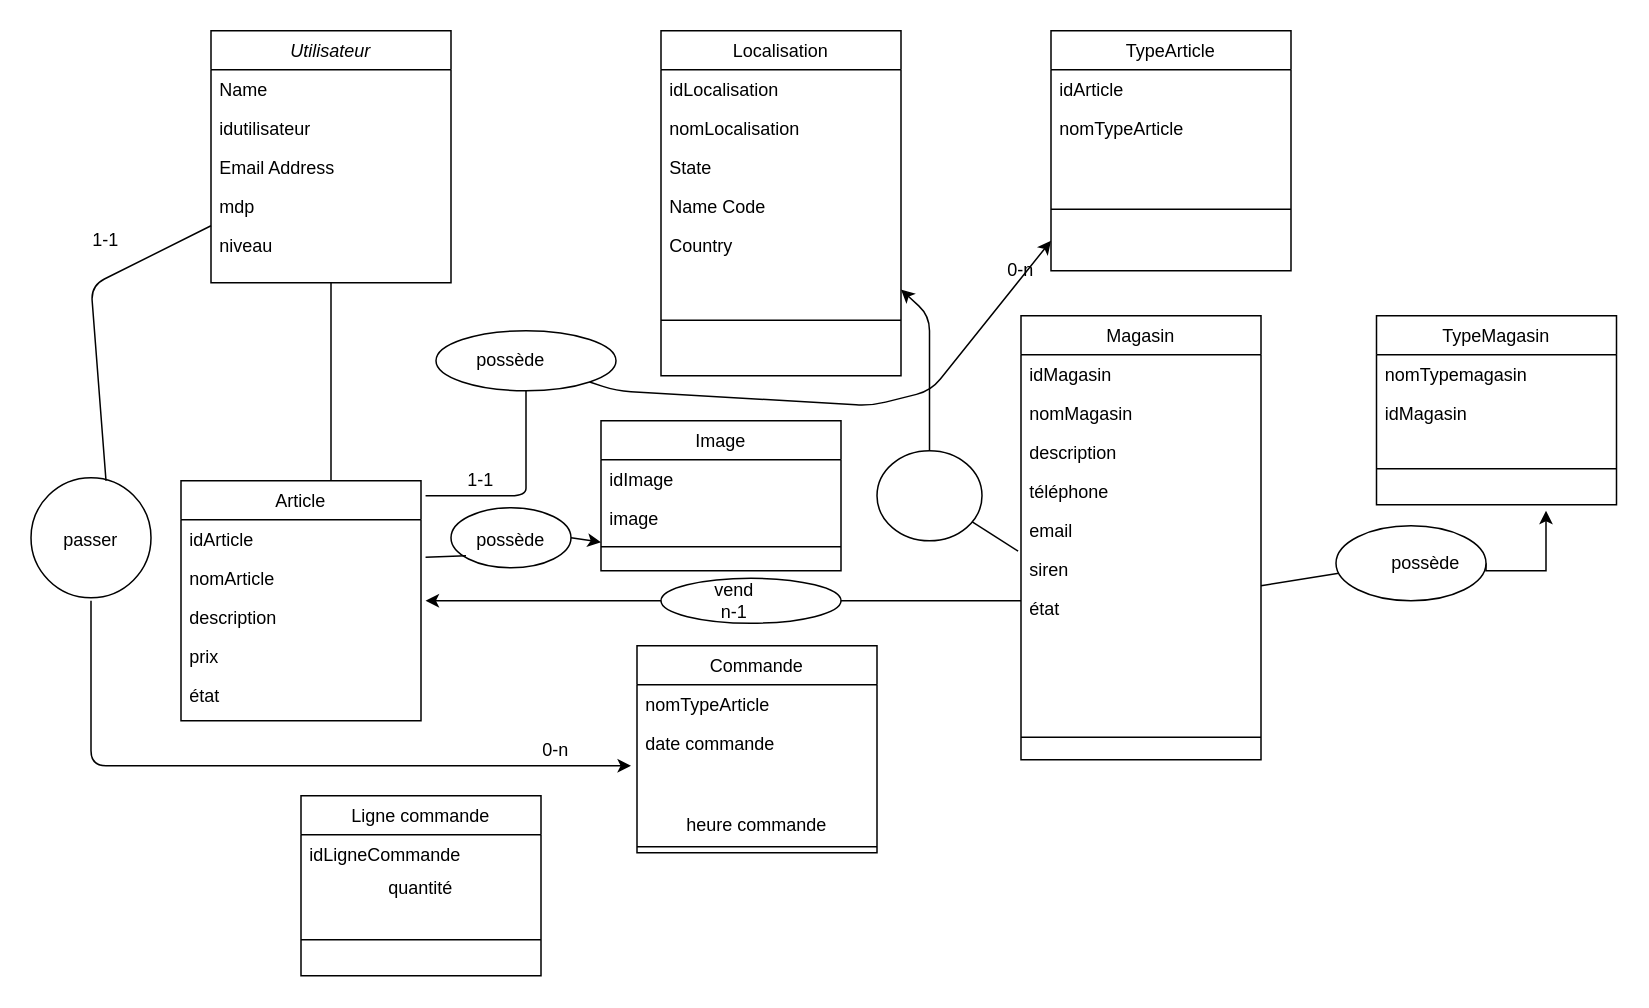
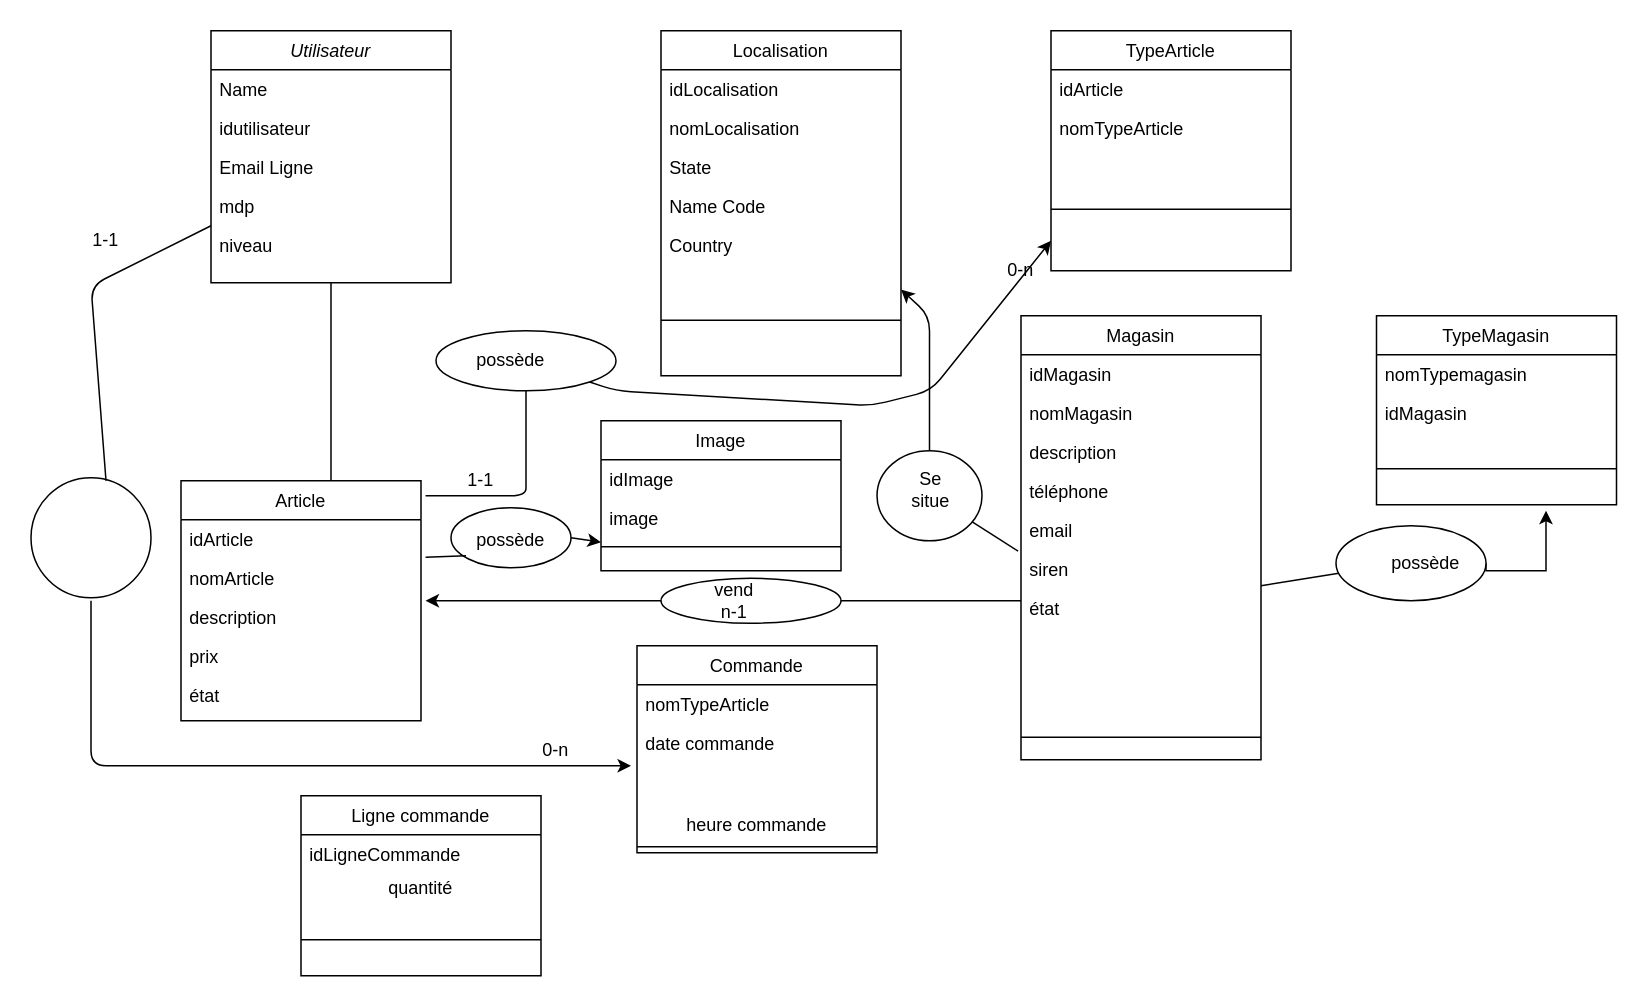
node "Email Address": label "Email Address" -> "Email Ligne"
node "Se situe": added
node "passer": removed
